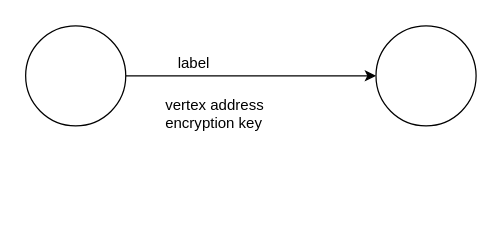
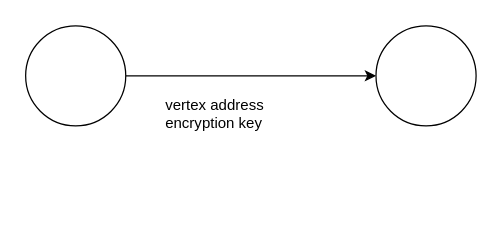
node "label": removed
